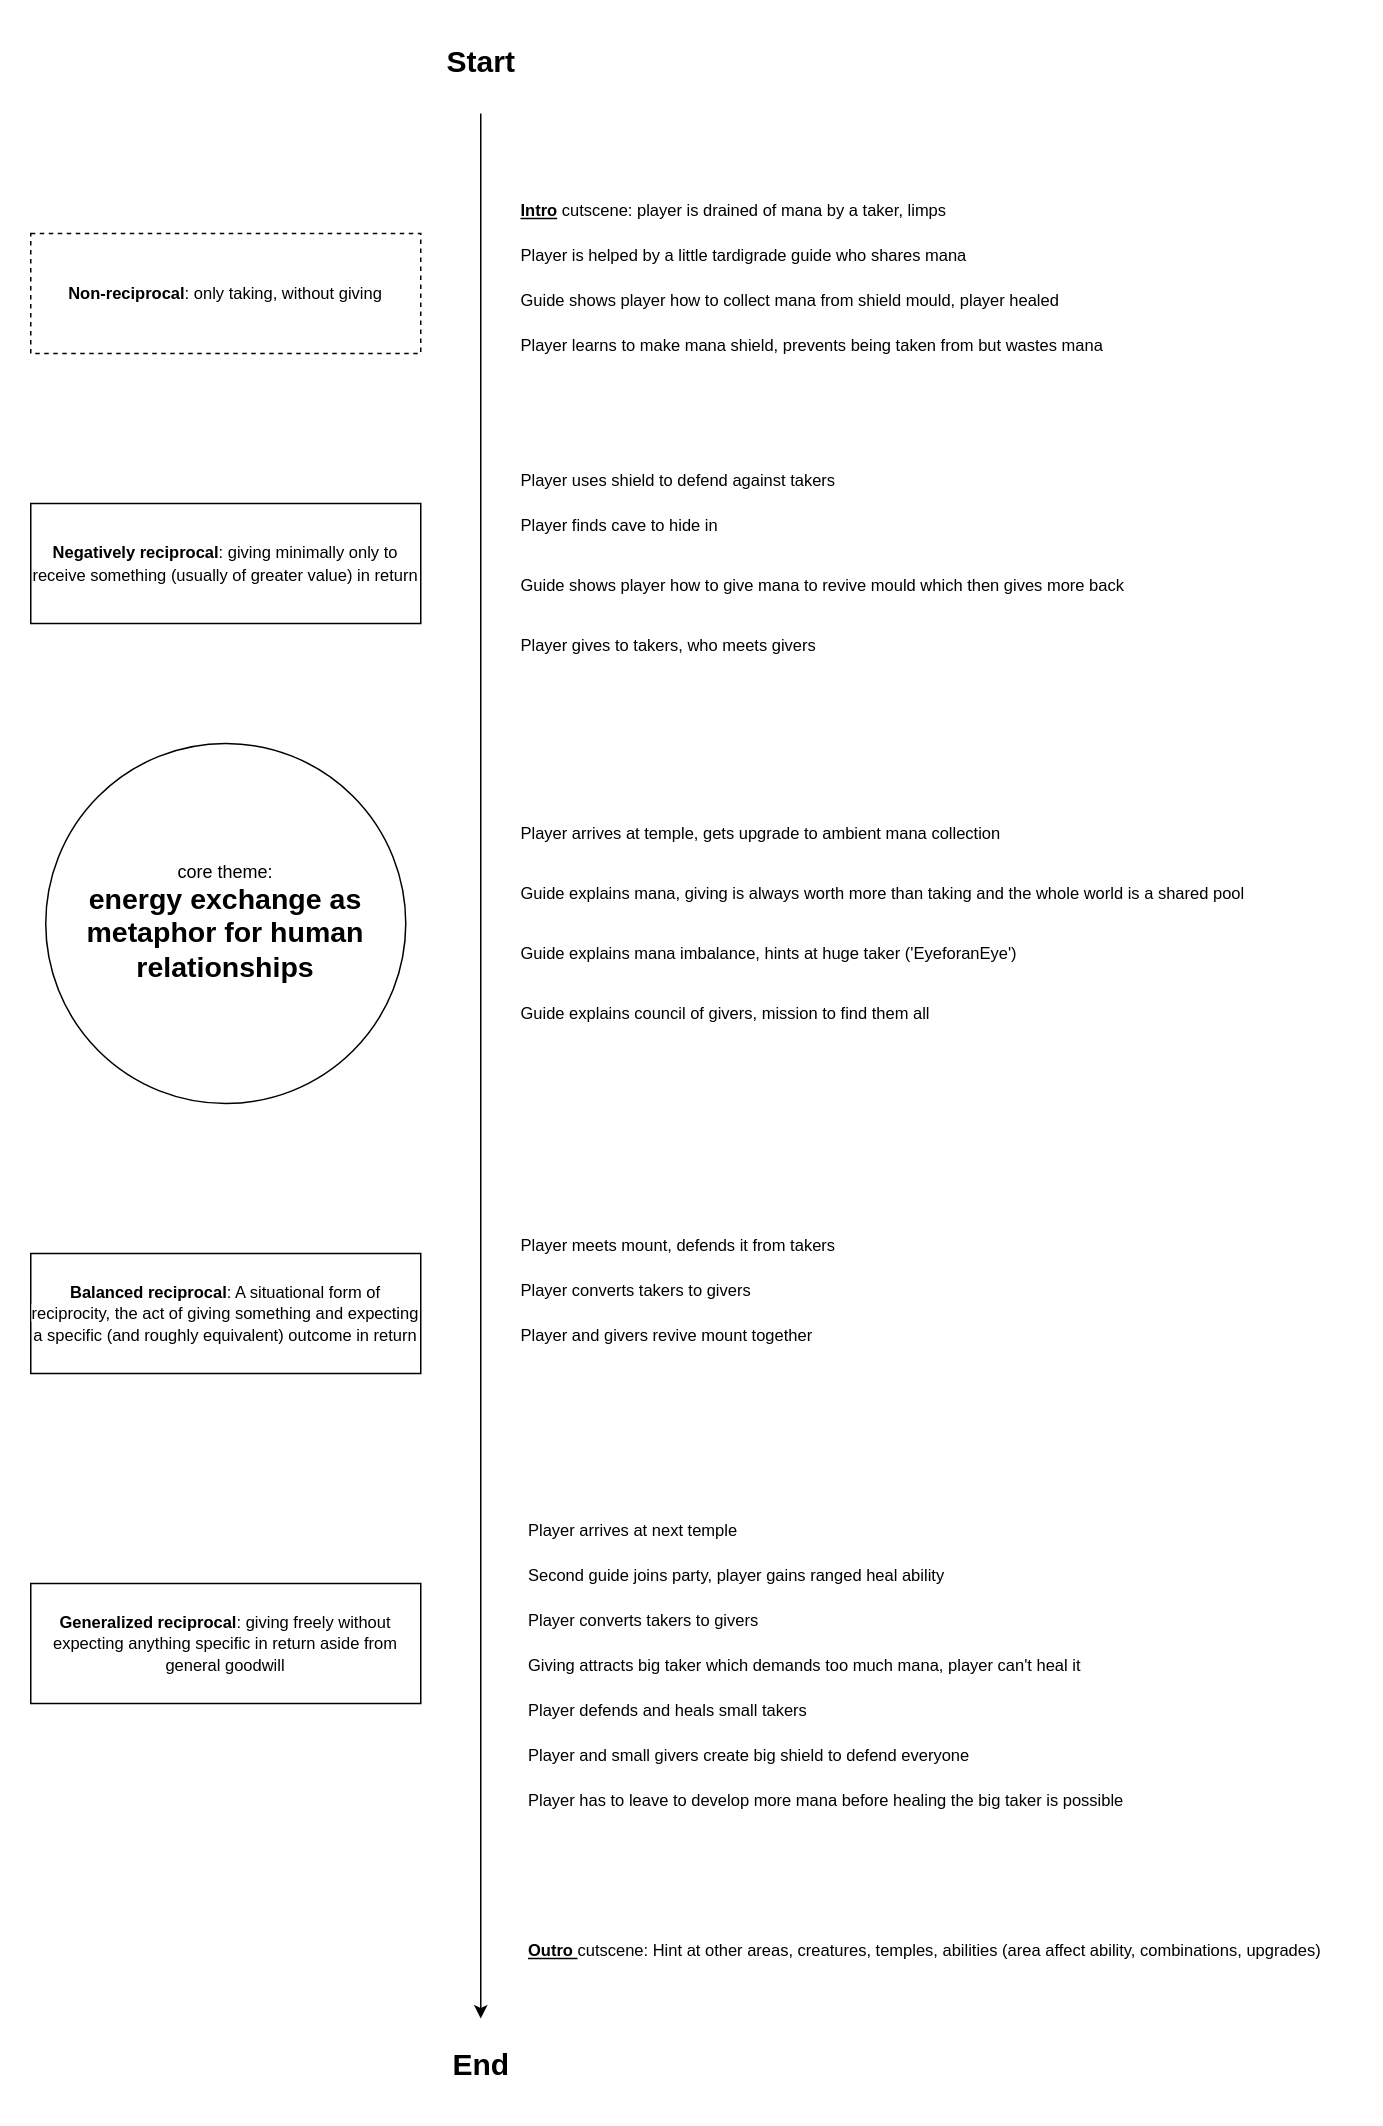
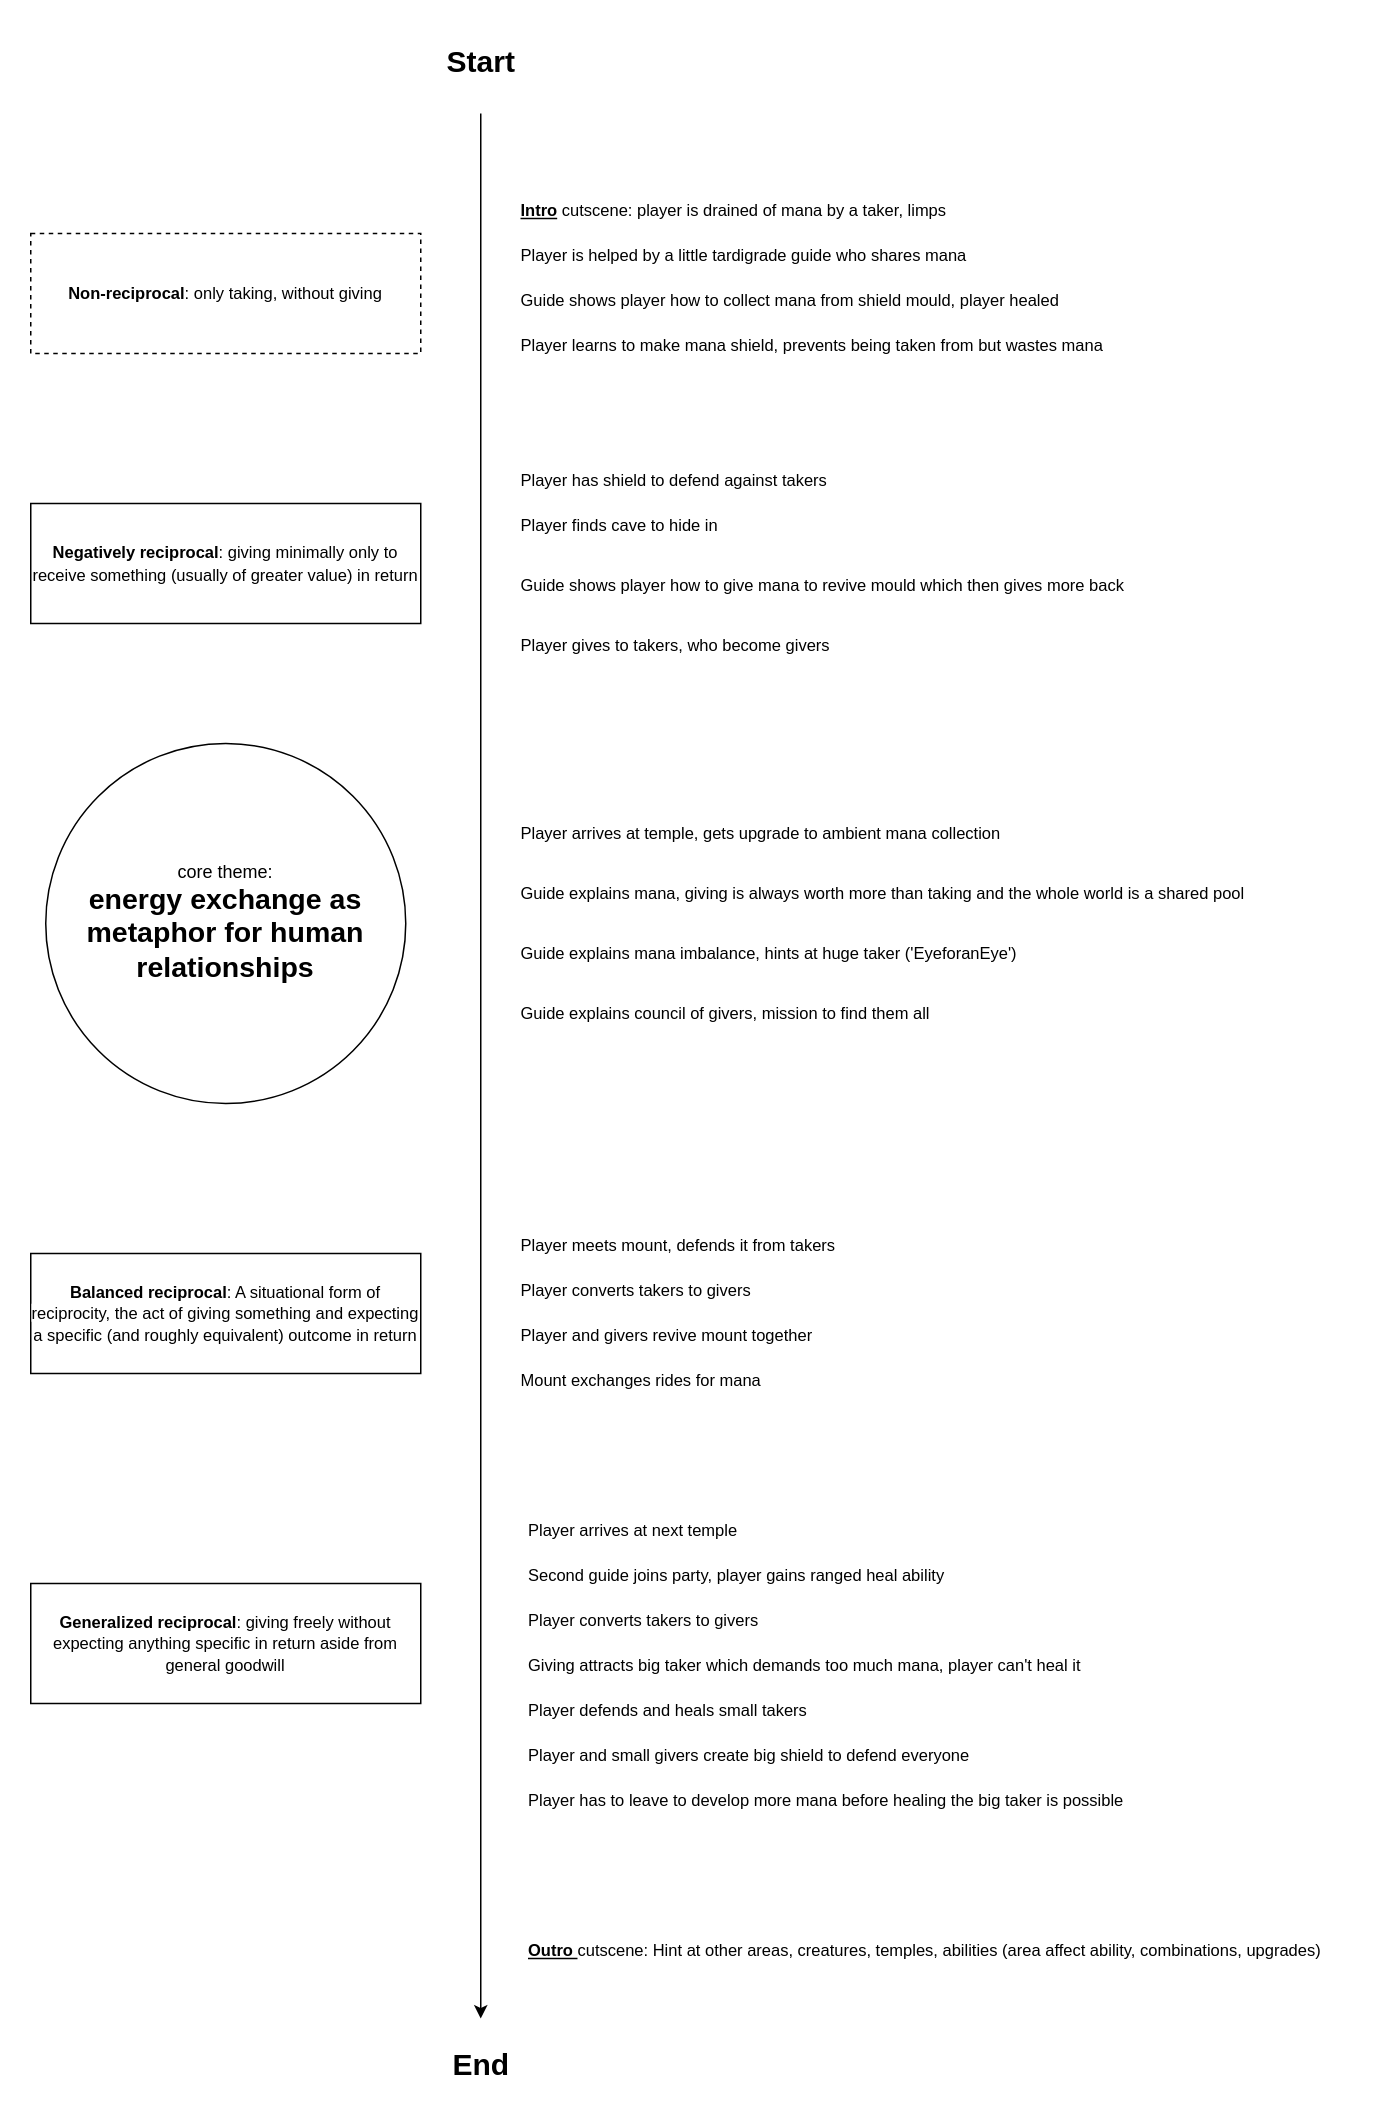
node "Player uses shield to defend against takers": label "Player uses shield to defend against takers" -> "Player has shield to defend against takers"
node "Player gives to takers, who meets givers": label "Player gives to takers, who meets givers" -> "Player gives to takers, who become givers"
node "Mount exchanges rides for mana": added
